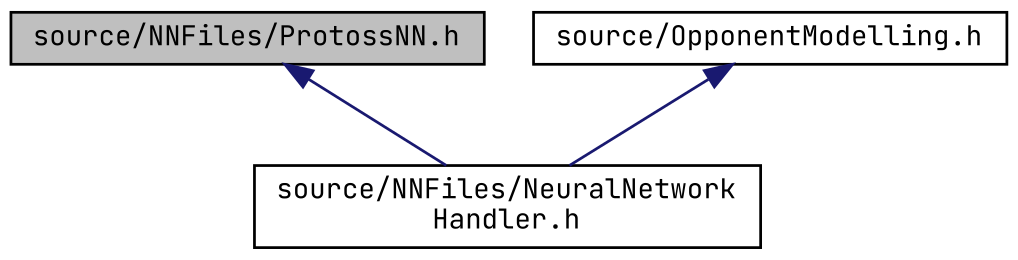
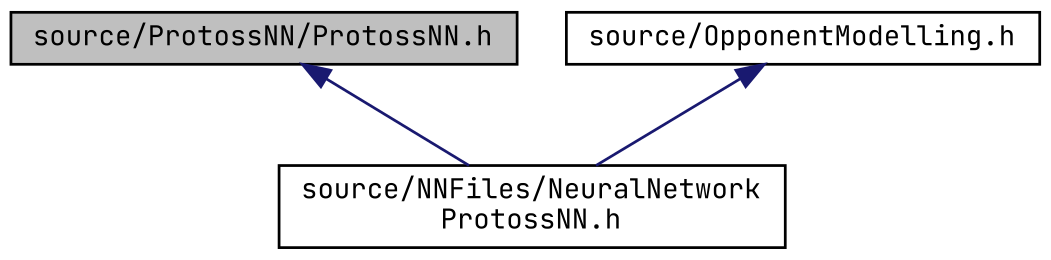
node "source/NNFiles/ProtossNN.h": label "source/NNFiles/ProtossNN.h" -> "source/ProtossNN/ProtossNN.h"
node "source/NNFiles/NeuralNetwork Handler.h": label "source/NNFiles/NeuralNetwork Handler.h" -> "source/NNFiles/NeuralNetwork ProtossNN.h"
